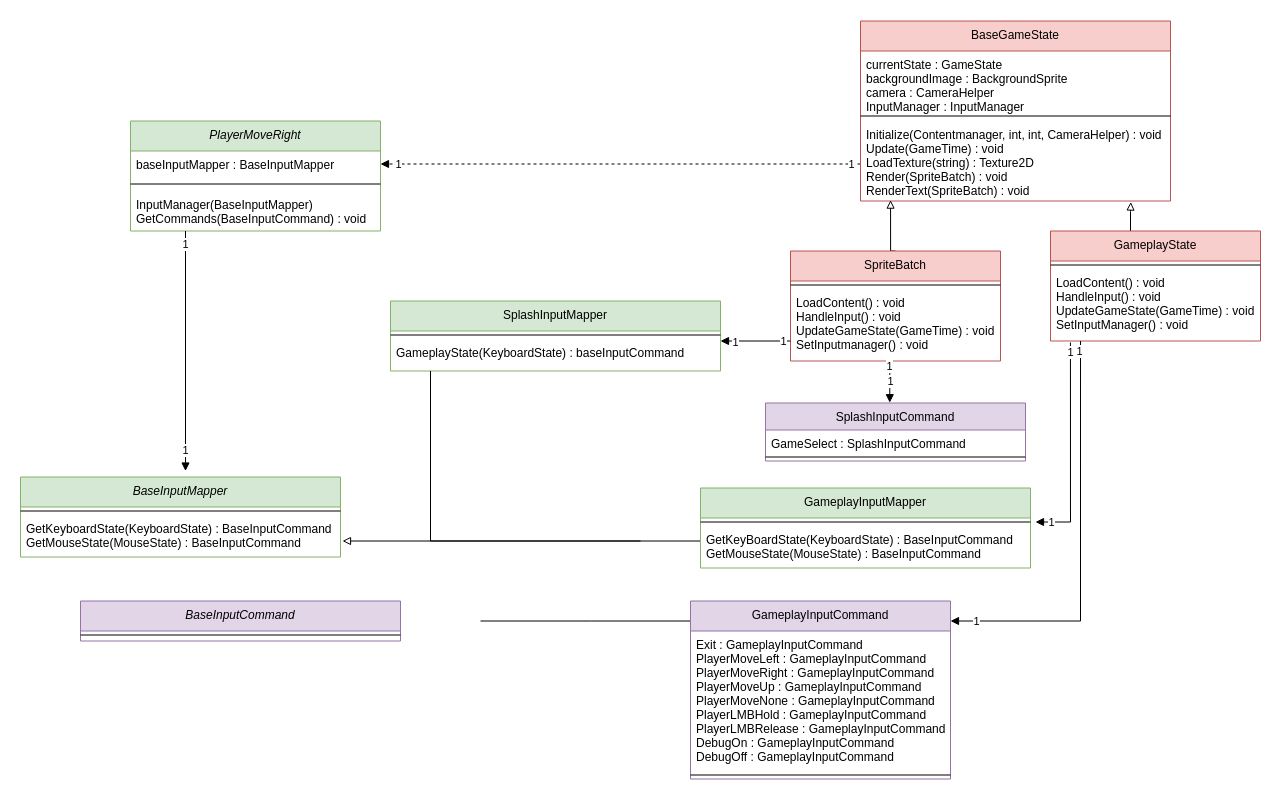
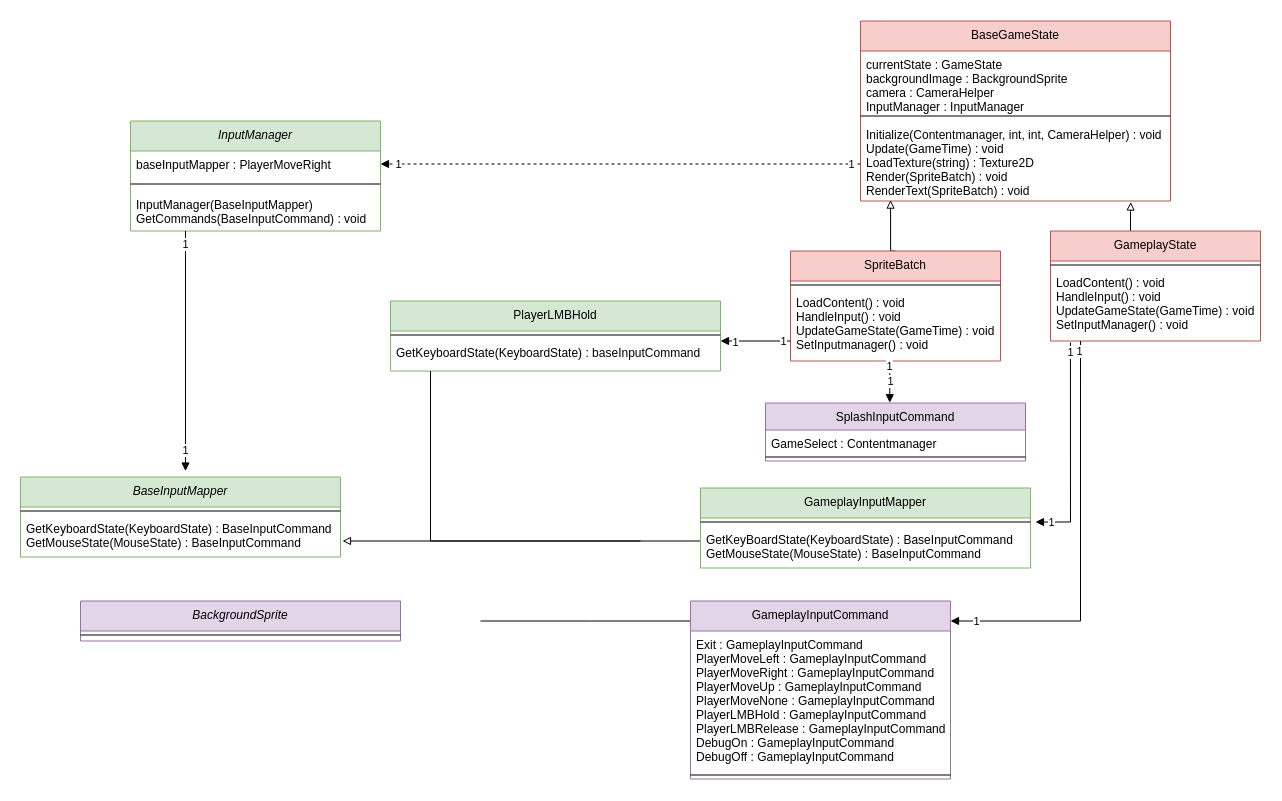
node "PlayerMoveRight": label "PlayerMoveRight" -> "InputManager"
node "baseInputMapper : BaseInputMapper": label "baseInputMapper : BaseInputMapper" -> "baseInputMapper : PlayerMoveRight"
node "SplashInputMapper": label "SplashInputMapper" -> "PlayerLMBHold"
node "GameplayState(KeyboardState) : baseInputCommand": label "GameplayState(KeyboardState) : baseInputCommand" -> "GetKeyboardState(KeyboardState) : baseInputCommand"
node "GameSelect : SplashInputCommand": label "GameSelect : SplashInputCommand" -> "GameSelect : Contentmanager"
node "BaseInputCommand": label "BaseInputCommand" -> "BackgroundSprite"
